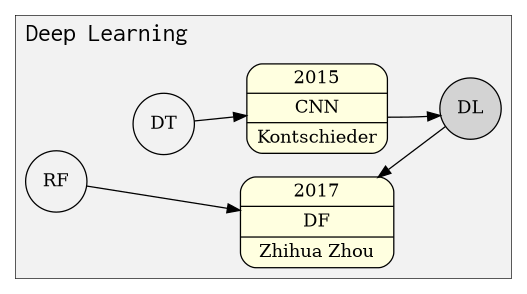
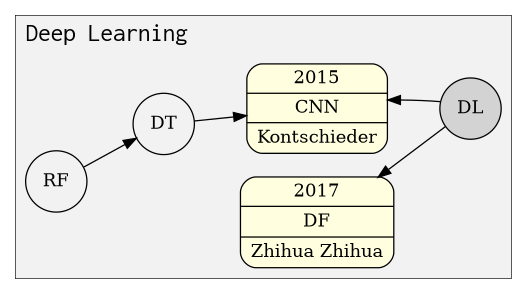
edge "2015" -> "DL": reversed
edge "RF" -> "2017": now "RF" -> "DT"
node "2017": text "Zhihua Zhou" -> "Zhihua Zhihua"
